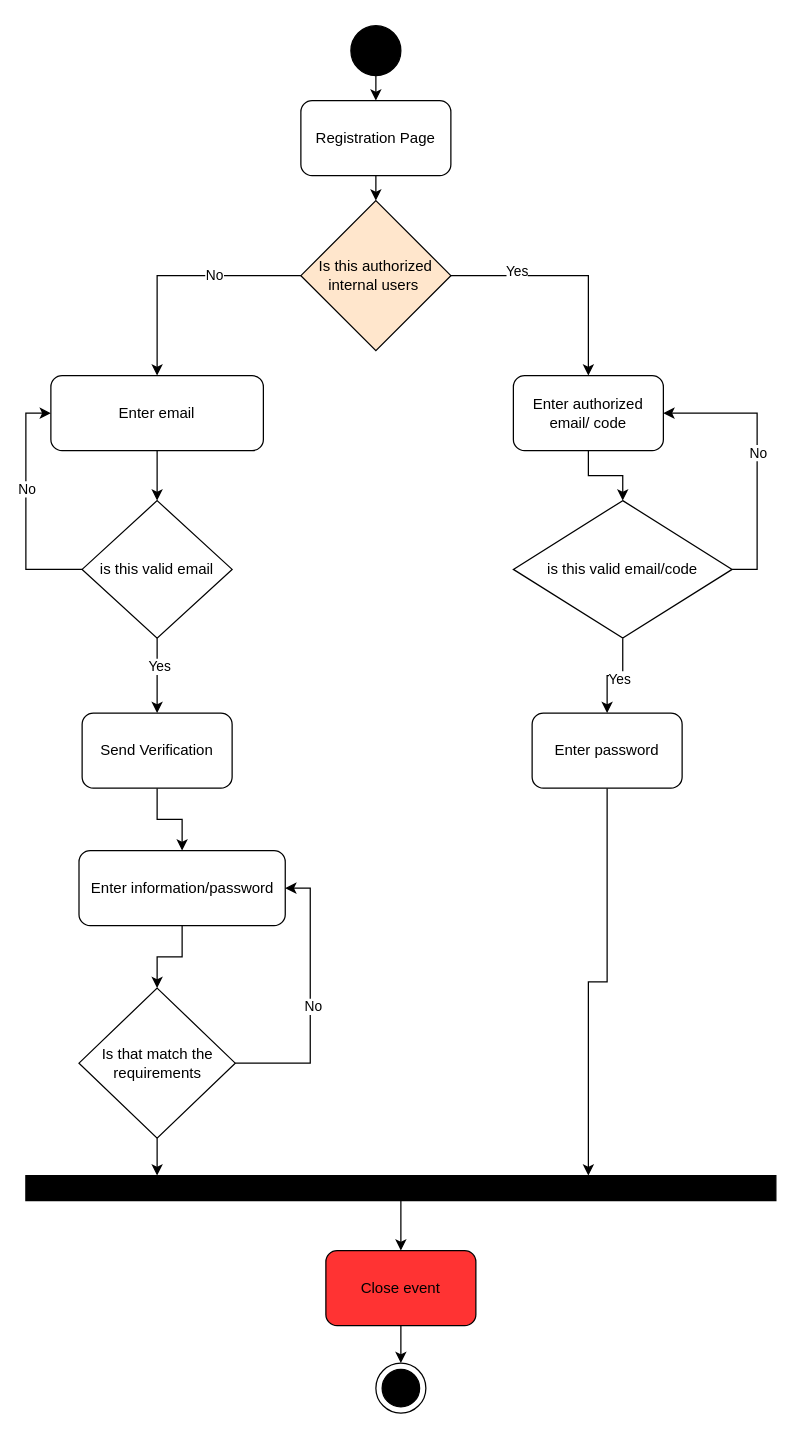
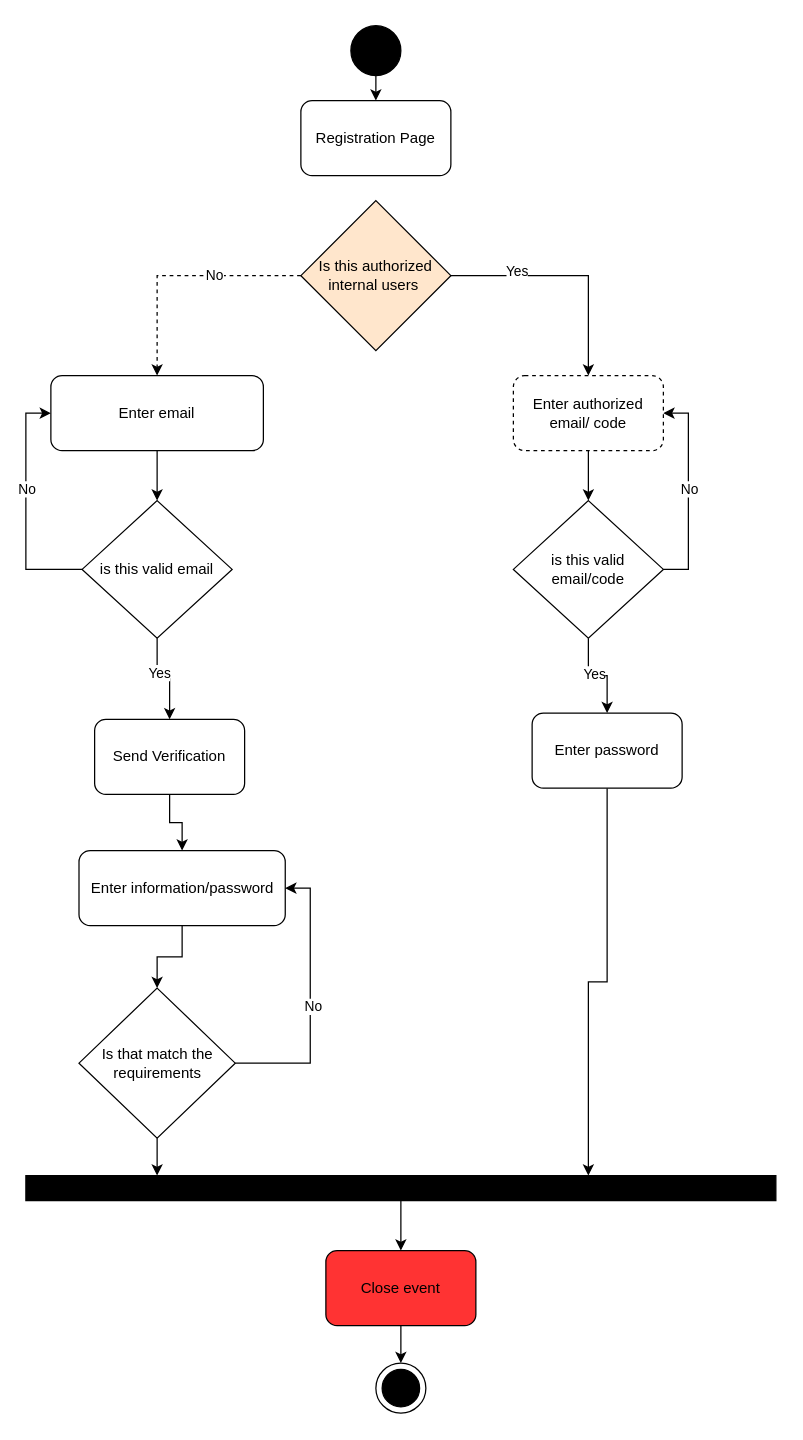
edge "Registration Page" -> "Is this authorized internal users": removed
edge "Is this authorized internal users" -> "Enter email": style solid -> dashed
node "Enter authorized email/ code": style solid -> dashed
node "is this valid email/code": size 219x138 -> 150x138
node "Send Verification": moved (157, 751) -> (169, 757)
